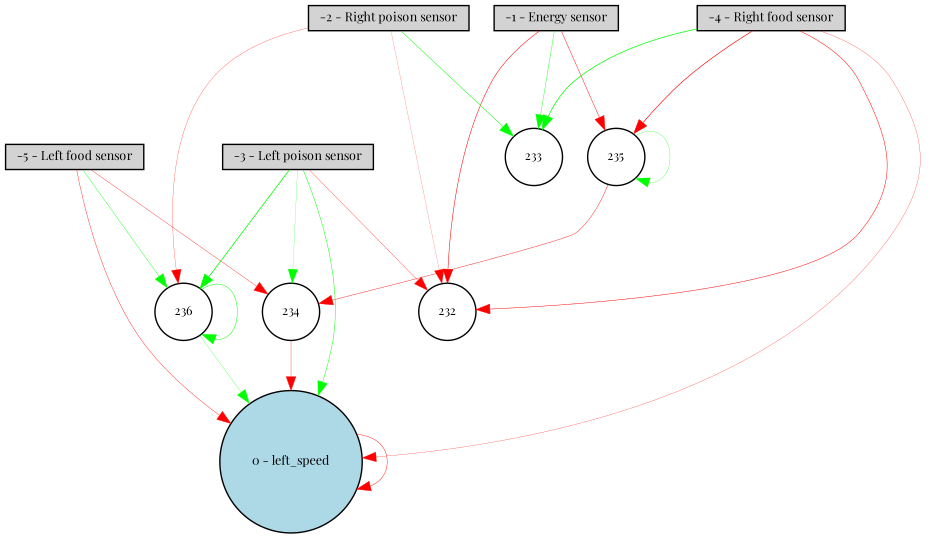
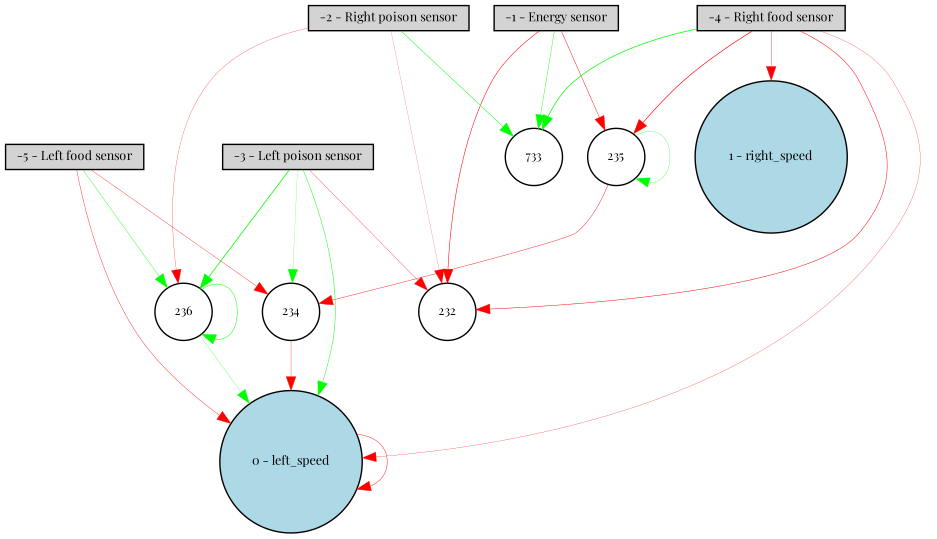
node "233": label "233" -> "733"
node "1 - right_speed": added
